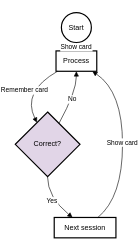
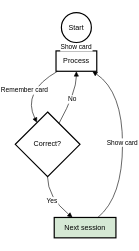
node "Correct?": fillcolor #e1d5e7 -> #ffffff
node "Next session": fillcolor #ffffff -> #d5e8d4
